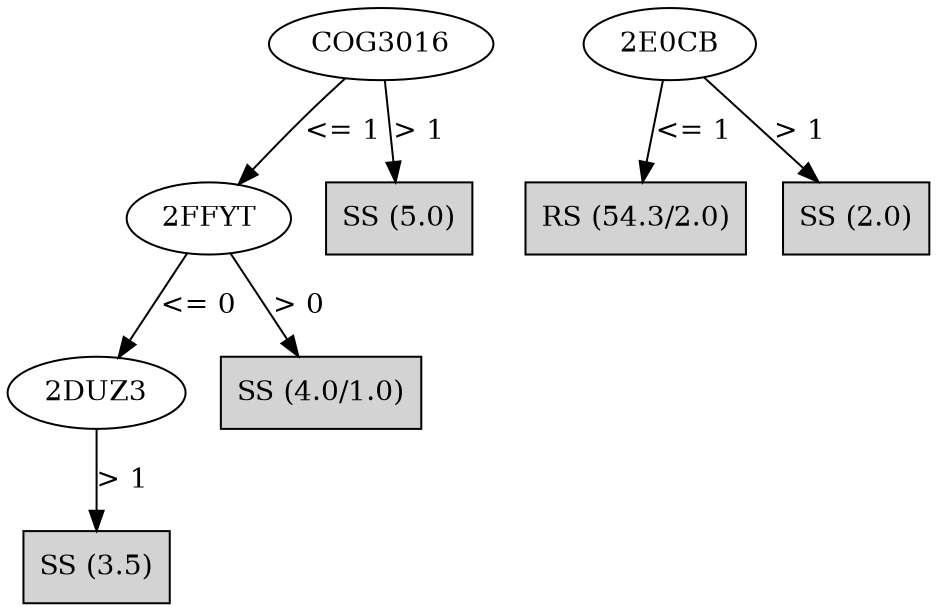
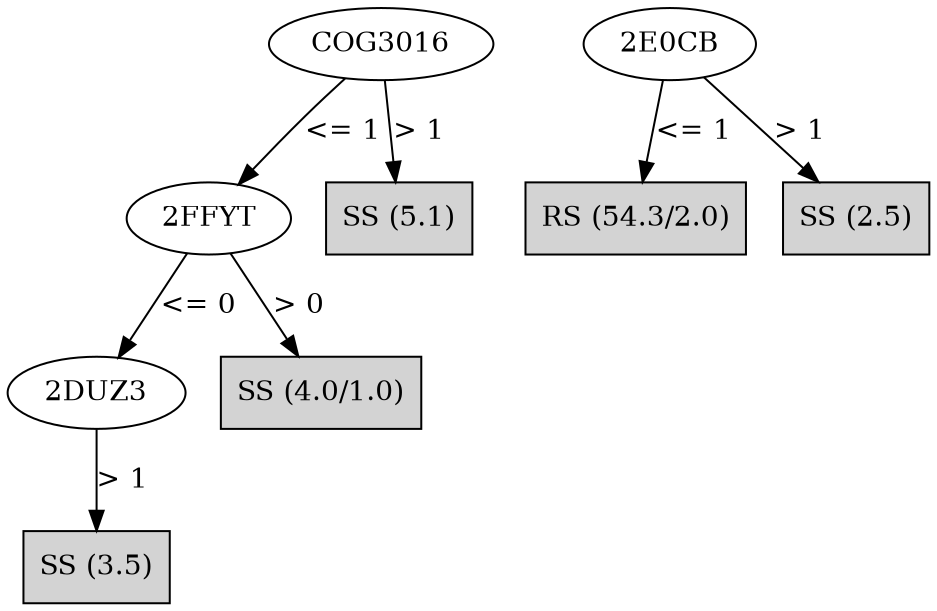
node "SS (5.0)": label "SS (5.0)" -> "SS (5.1)"
node "SS (2.0)": label "SS (2.0)" -> "SS (2.5)"
